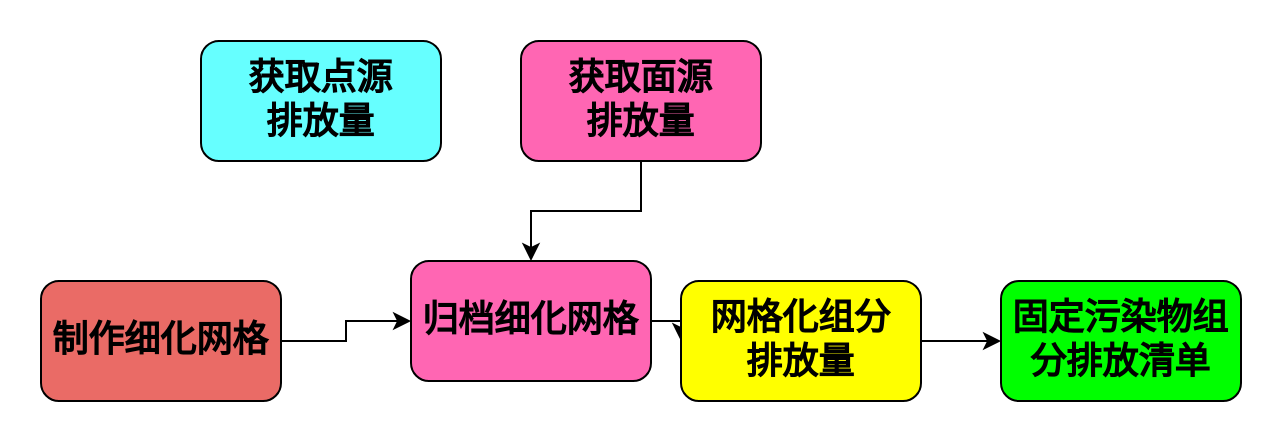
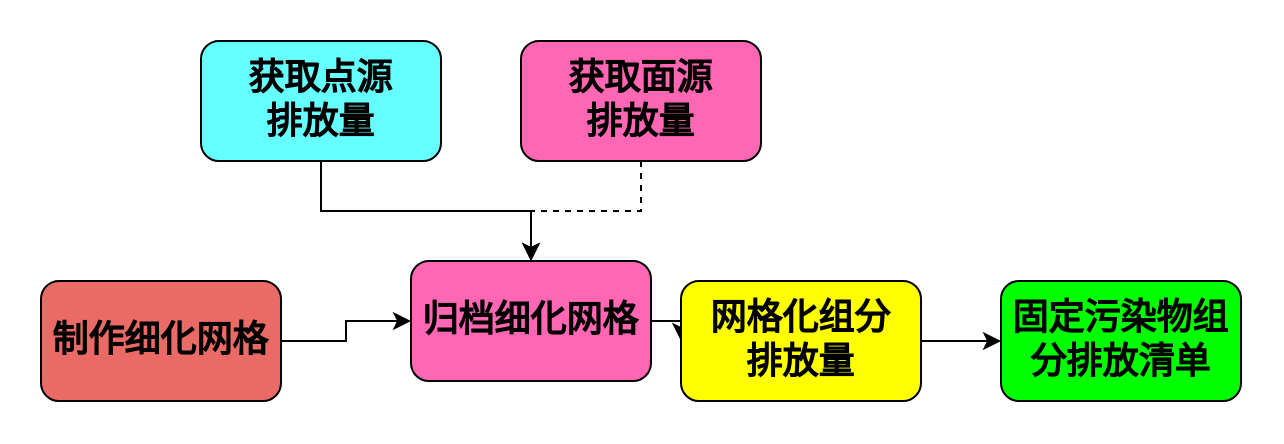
edge "获取点源 排放量" -> "归档细化网格": added
edge "获取面源 排放量" -> "归档细化网格": style solid -> dashed
